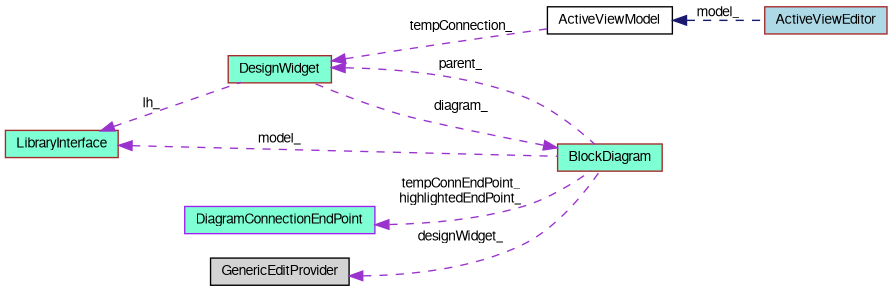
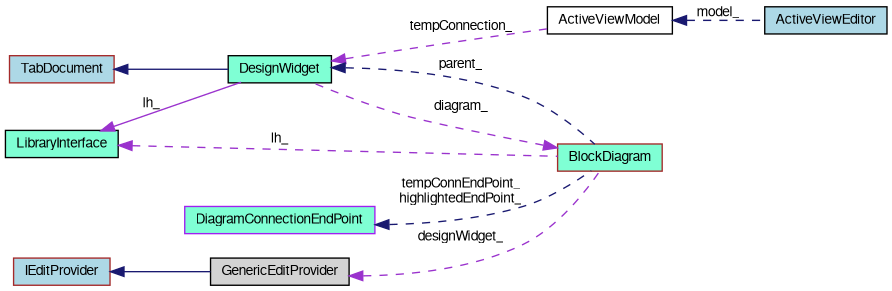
node "ActiveViewEditor": color brown -> black
node "TabDocument": added
node "DesignWidget": color brown -> black
edge "BlockDiagram" -> "DesignWidget": color darkorchid3 -> midnightblue
edge "DesignWidget" -> "LibraryInterface": style dashed -> solid
edge "BlockDiagram" -> "LibraryInterface": label "model_" -> "lh_"
node "LibraryInterface": color brown -> black
edge "BlockDiagram" -> "DiagramConnectionEndPoint": color darkorchid3 -> midnightblue
node "IEditProvider": added
